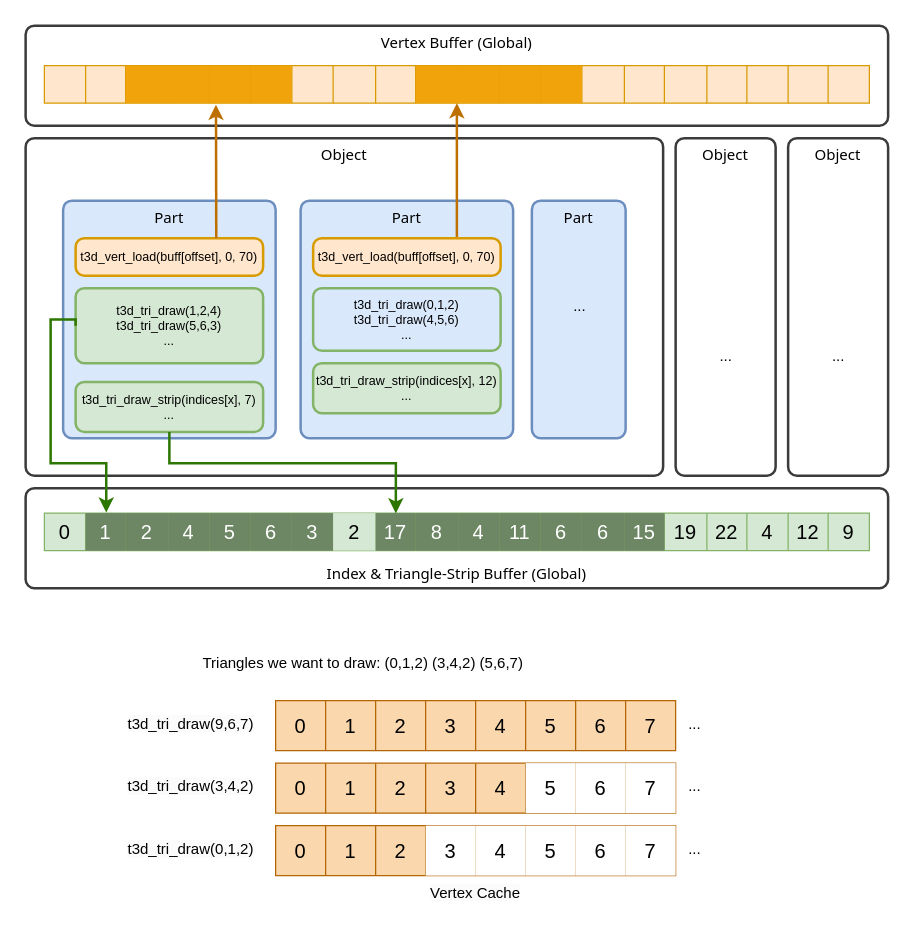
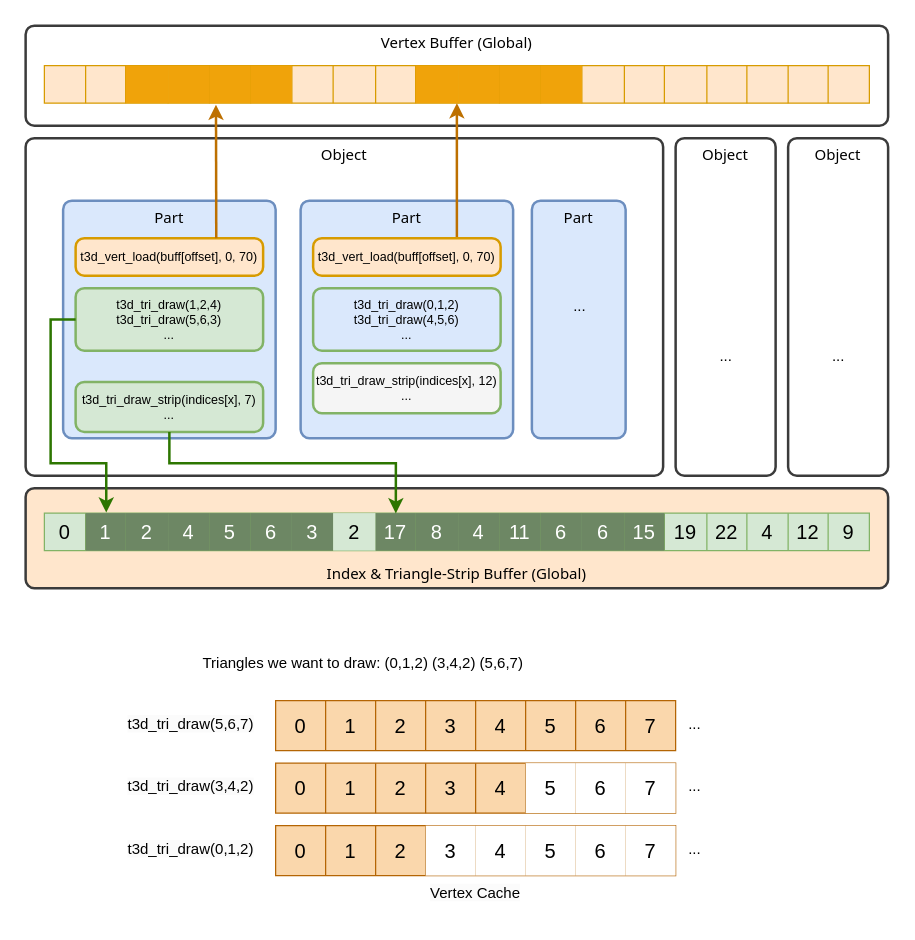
node "t3d_tri_draw(1,2,4) t3d_tri_draw(5,6,3) ...": size 188x75 -> 188x63
node "t3d_tri_draw_strip(indices[x], 12) ...": fillcolor #d5e8d4 -> #f5f5f5
node "Index & Triangle-Strip Buffer (Global)": fillcolor #ffffff -> #ffe6cc
node "t3d_tri_draw(9,6,7)": label "t3d_tri_draw(9,6,7)" -> "t3d_tri_draw(5,6,7)"
